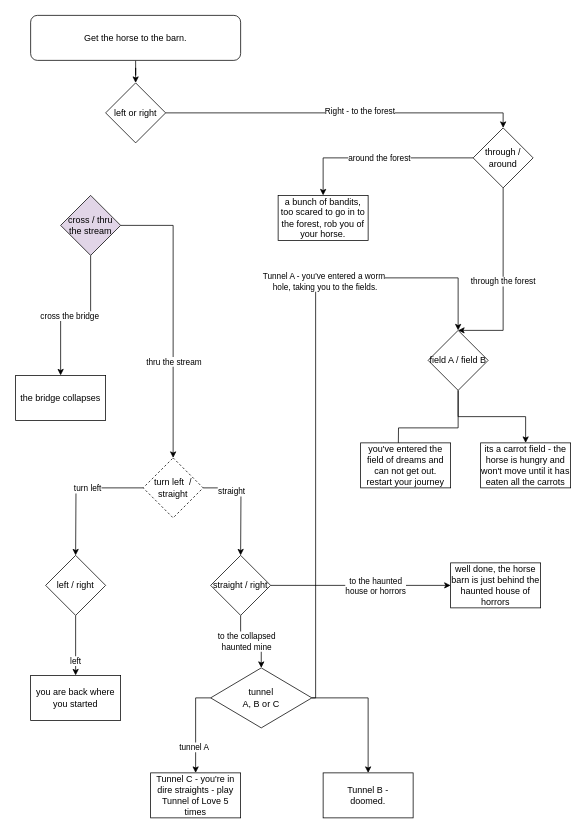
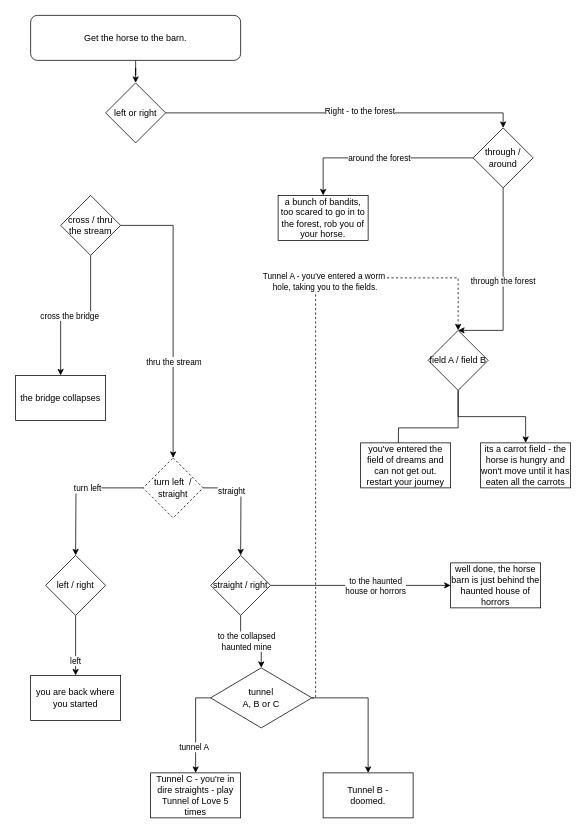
node "cross / thru the stream": fillcolor #e1d5e7 -> #ffffff
edge "tunnel A, B or C" -> "field A / field B": style solid -> dashed
